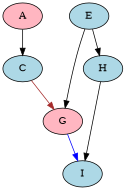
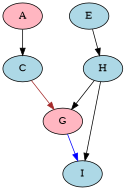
edge "E" -> "G": now "H" -> "G"
